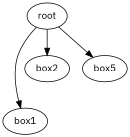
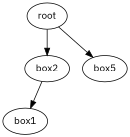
edge "root" -> "box1": now "box2" -> "box1"
